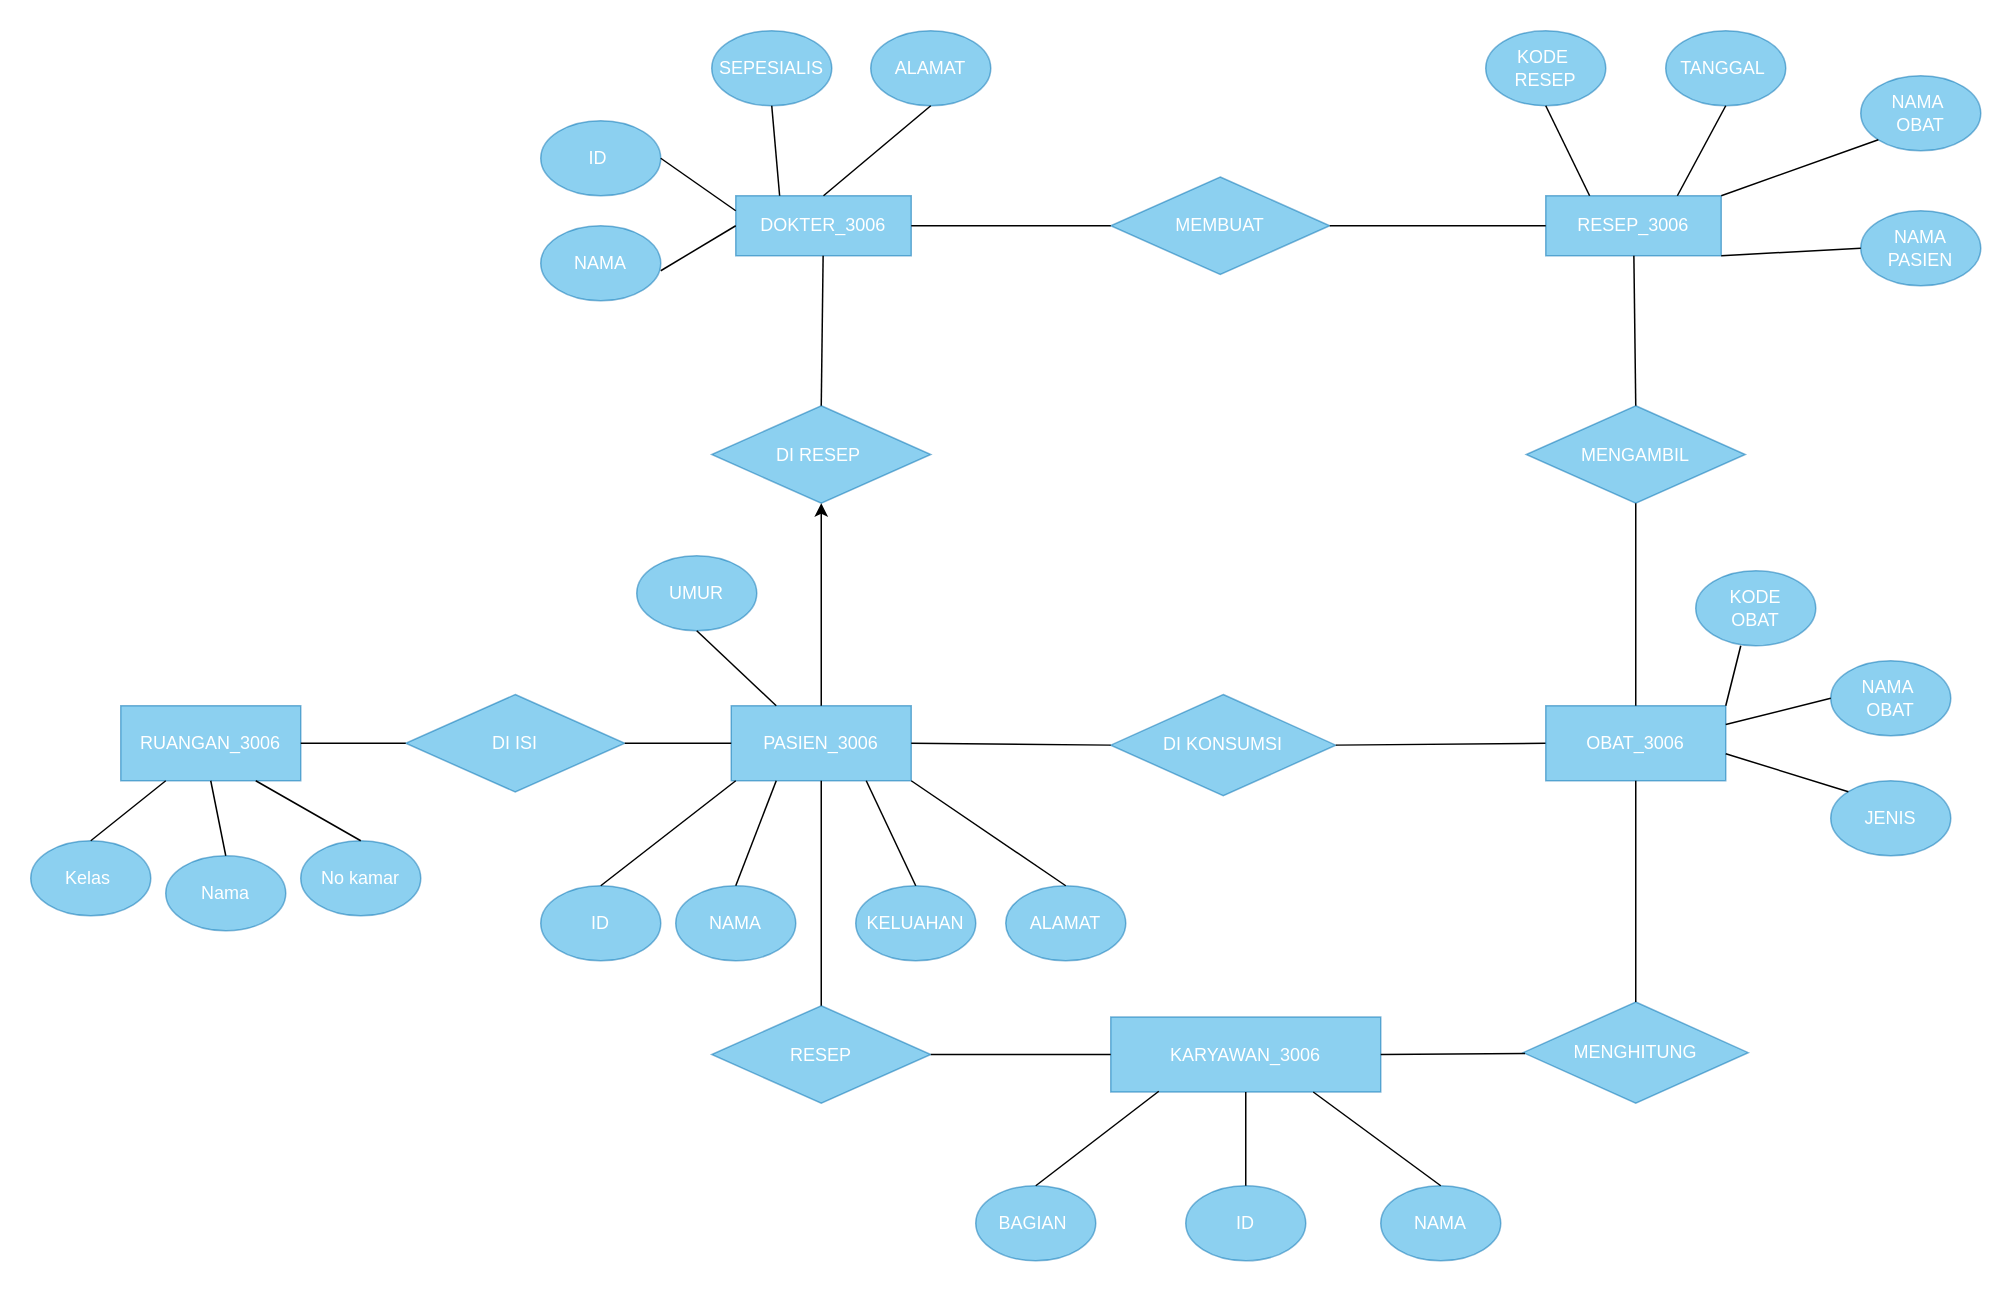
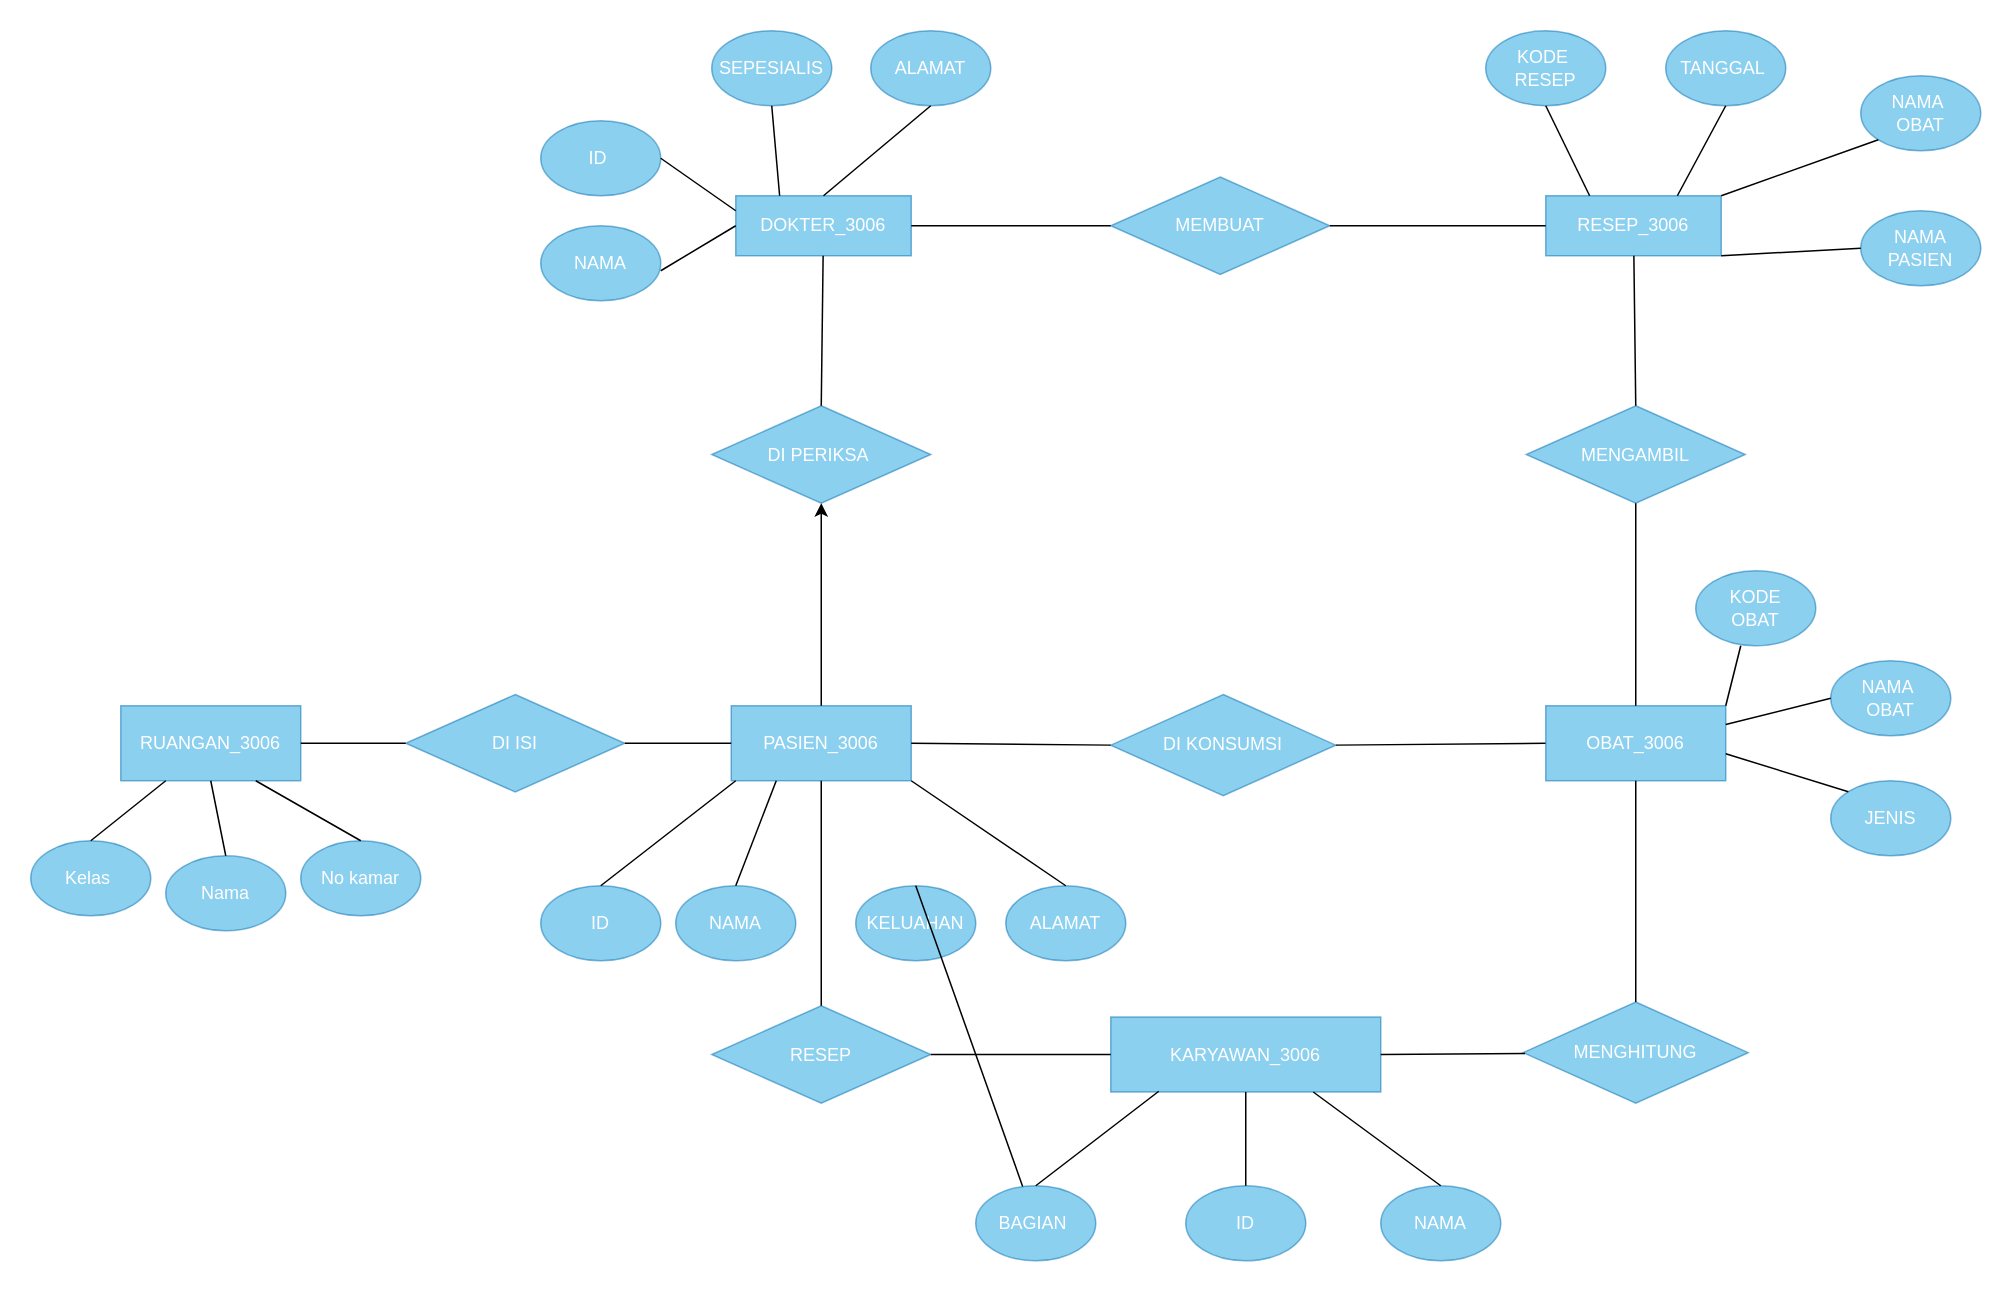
node "DI RESEP": label "DI RESEP" -> "DI PERIKSA"
node "UMUR": removed
edge "UMUR" -- "PASIEN_3006": removed
edge "PASIEN_3006" -- "KELUAHAN": now "BAGIAN" -- "KELUAHAN"
